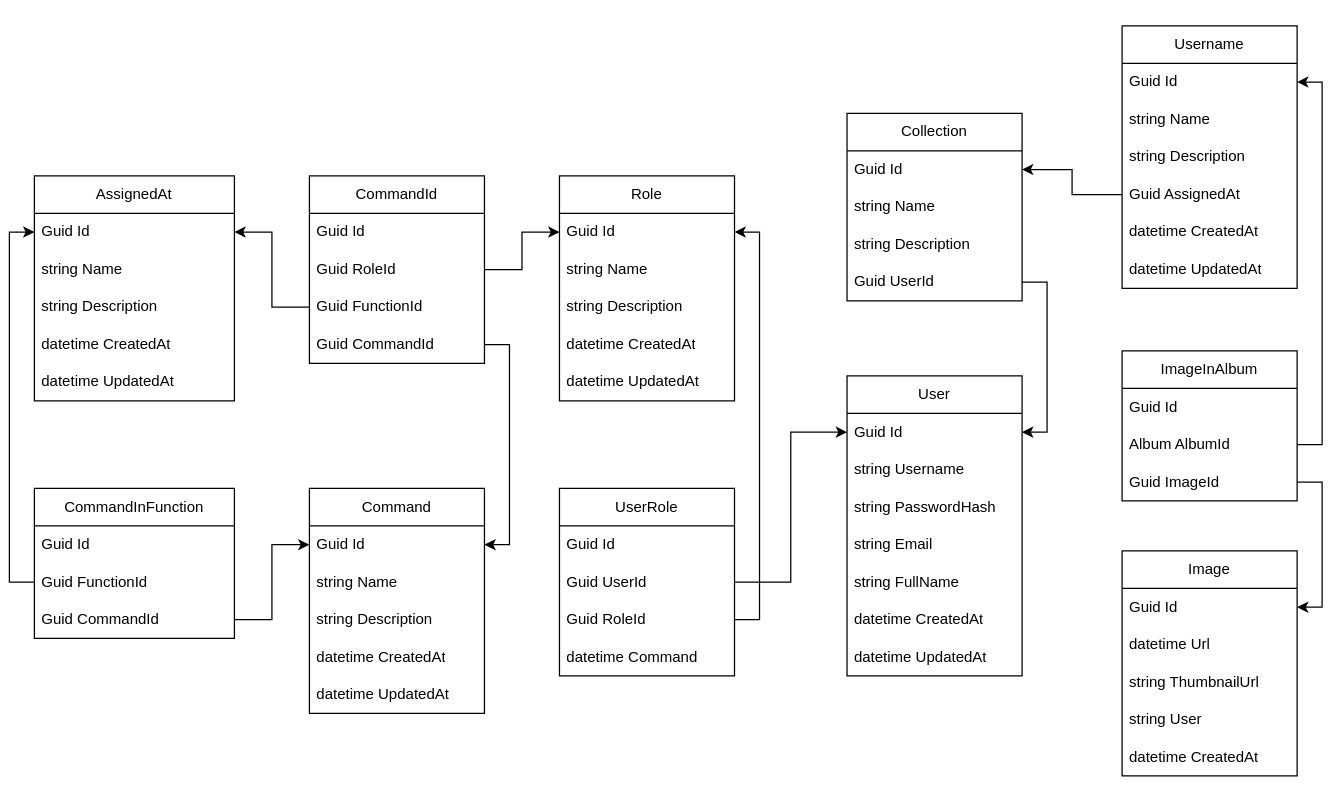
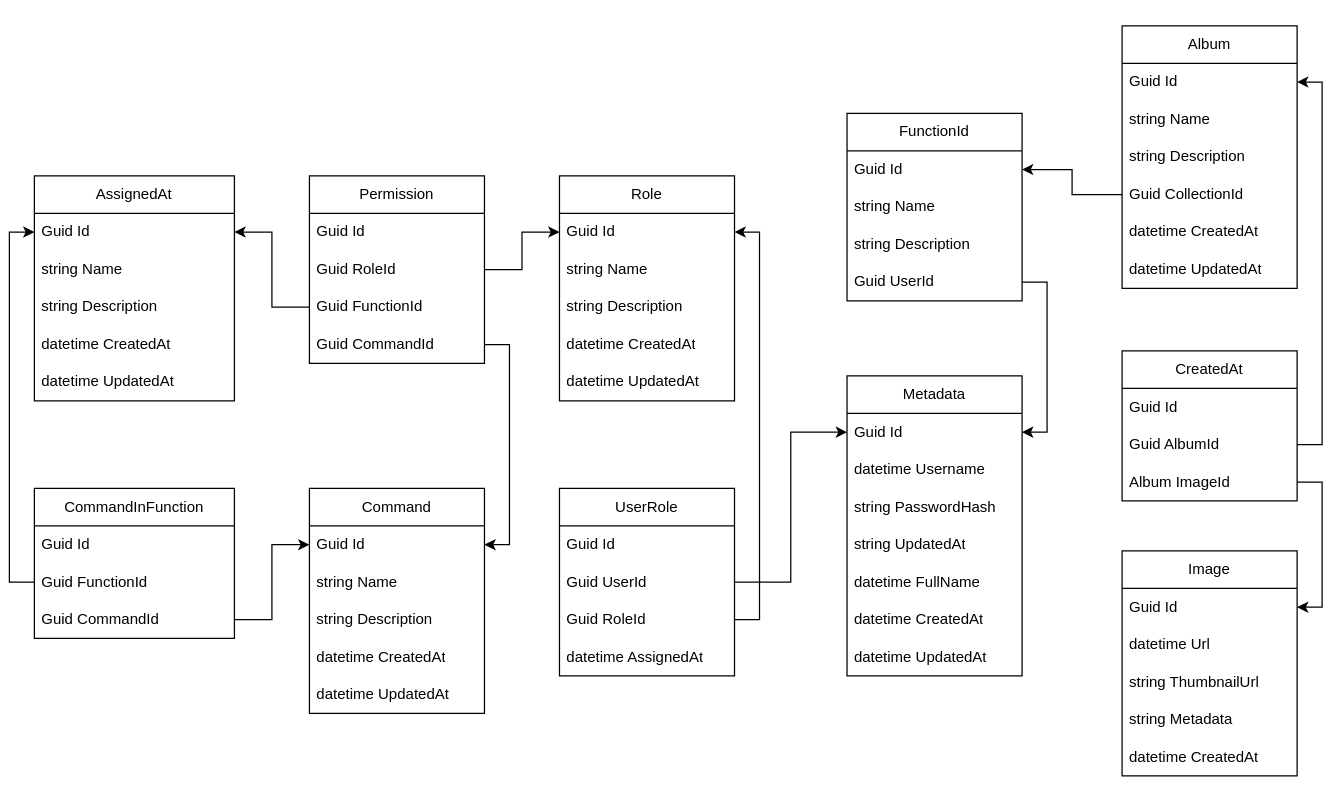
node "Username": label "Username" -> "Album"
node "Collection": label "Collection" -> "FunctionId"
node "CommandId": label "CommandId" -> "Permission"
node "Guid AssignedAt": label "Guid AssignedAt" -> "Guid CollectionId"
node "ImageInAlbum": label "ImageInAlbum" -> "CreatedAt"
node "User": label "User" -> "Metadata"
node "Album AlbumId": label "Album AlbumId" -> "Guid AlbumId"
node "string Username": label "string Username" -> "datetime Username"
node "Guid ImageId": label "Guid ImageId" -> "Album ImageId"
node "string Email": label "string Email" -> "string UpdatedAt"
node "string FullName": label "string FullName" -> "datetime FullName"
node "datetime Command": label "datetime Command" -> "datetime AssignedAt"
node "string User": label "string User" -> "string Metadata"
